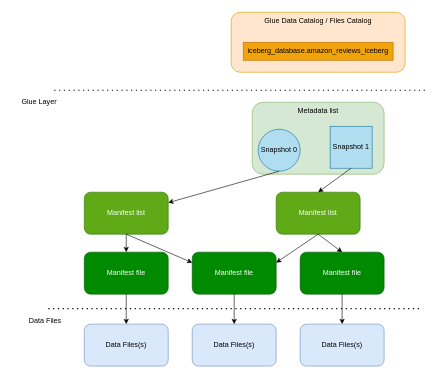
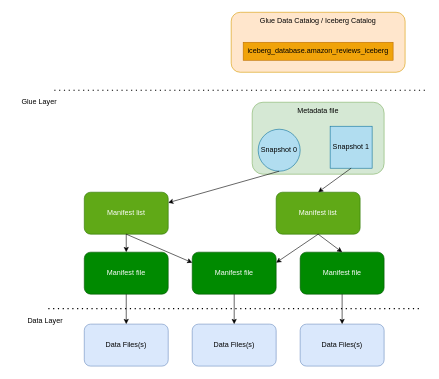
node "Glue Data Catalog / Files Catalog": label "Glue Data Catalog / Files Catalog" -> "Glue Data Catalog / Iceberg Catalog"
node "Metadata list": label "Metadata list" -> "Metadata file"
node "Data Files": label "Data Files" -> "Data Layer"
